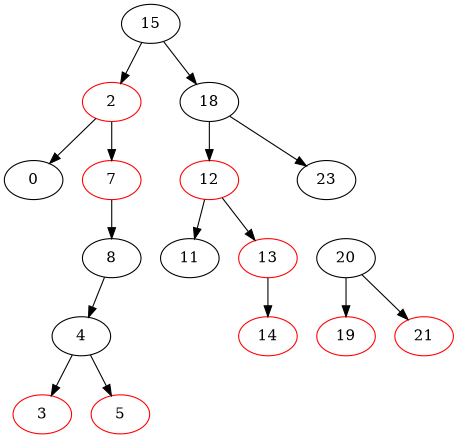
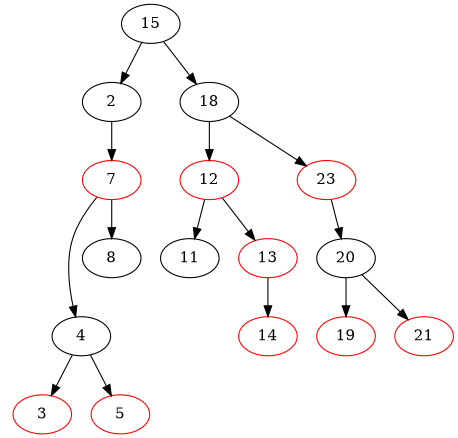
node "2": color red -> black
node "0": removed
node "23": color black -> red
edge "23" -> "20": added
edge "8" -> "4": now "7" -> "4"
